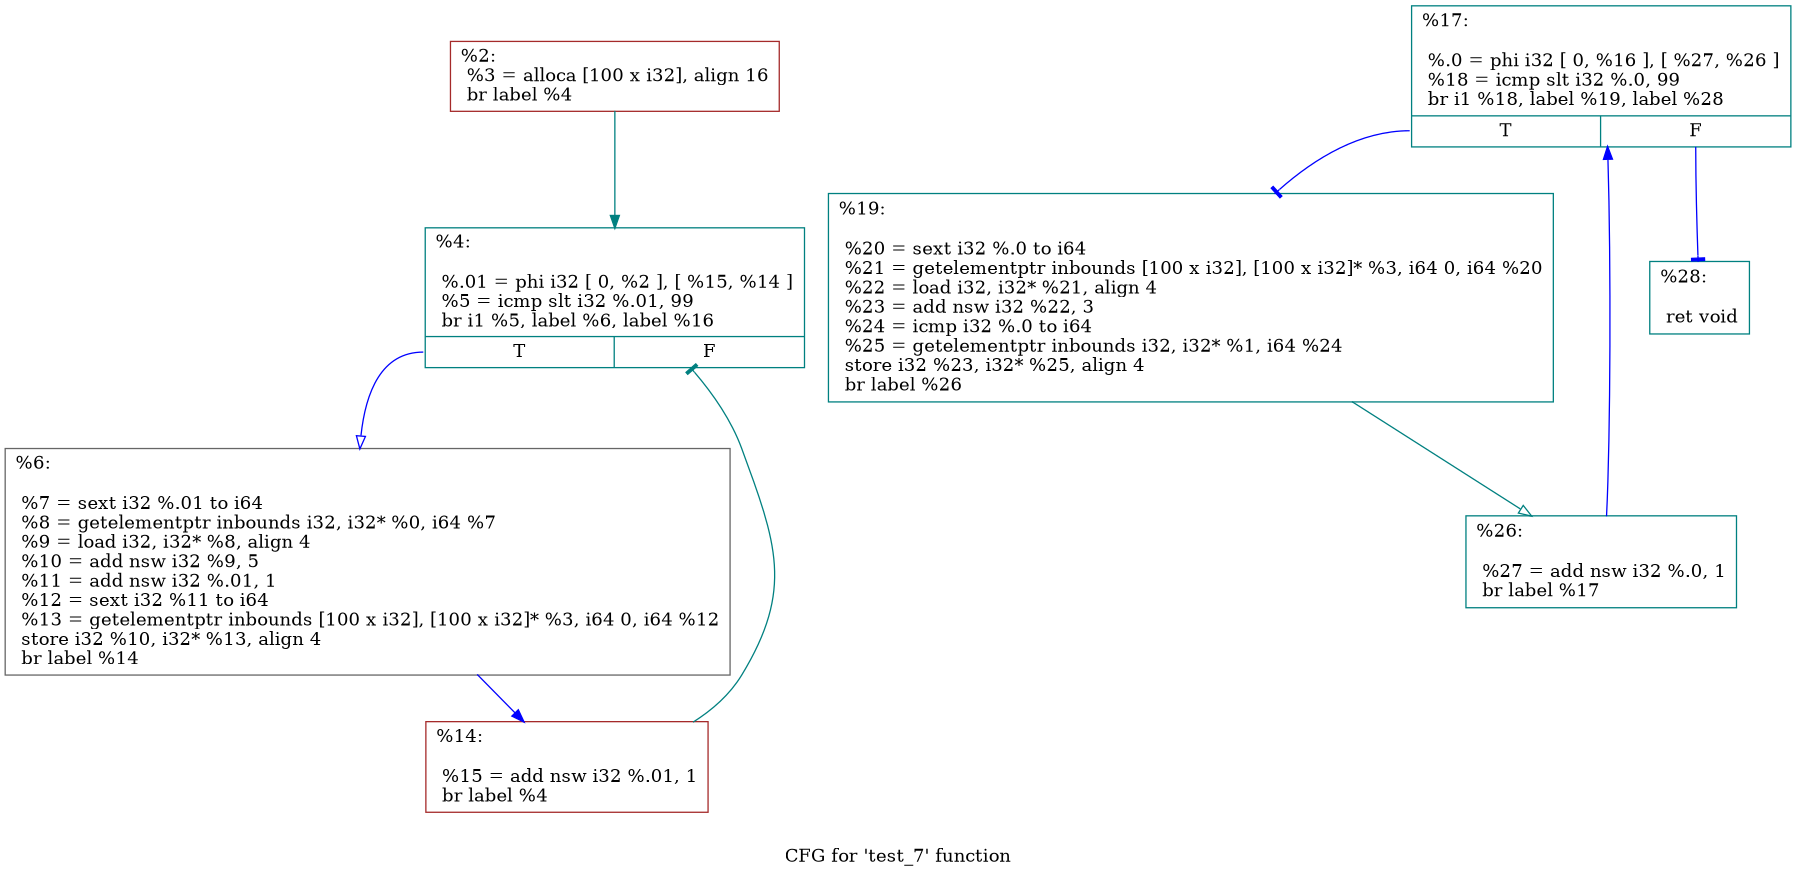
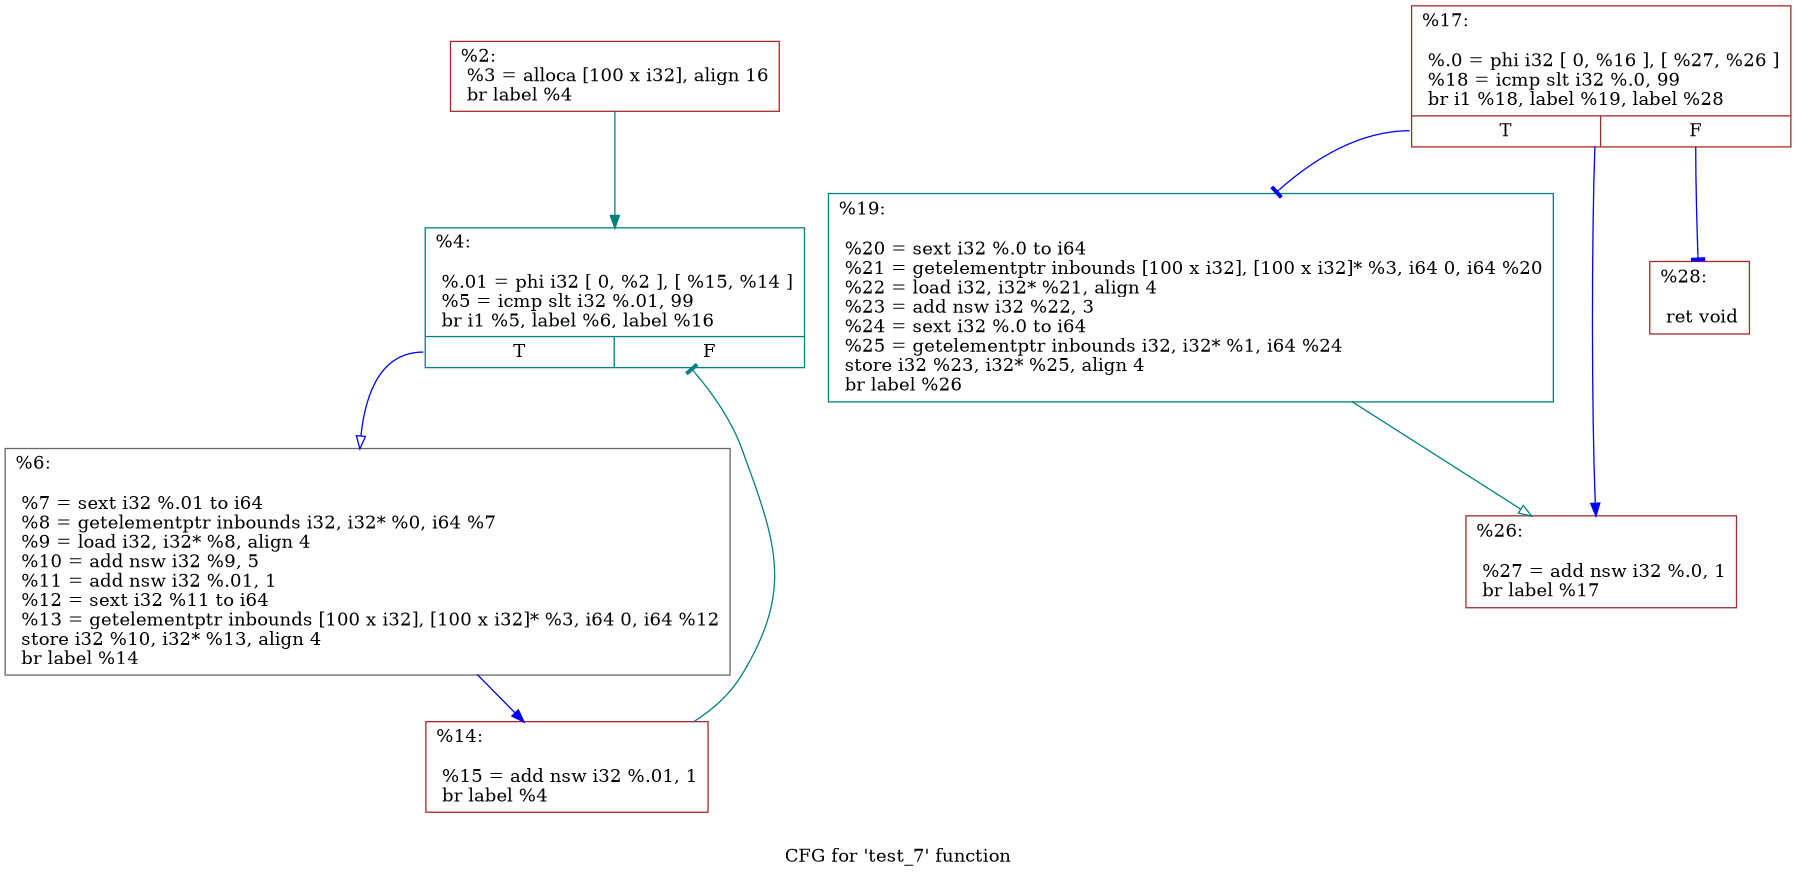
node "%17:": color teal -> brown
node "%28:": color teal -> brown
node "%19:": text "%24 = icmp i32 %.0 to i64" -> "%24 = sext i32 %.0 to i64"
edge "%26:" -> "%17:": reversed
node "%26:": color teal -> brown
